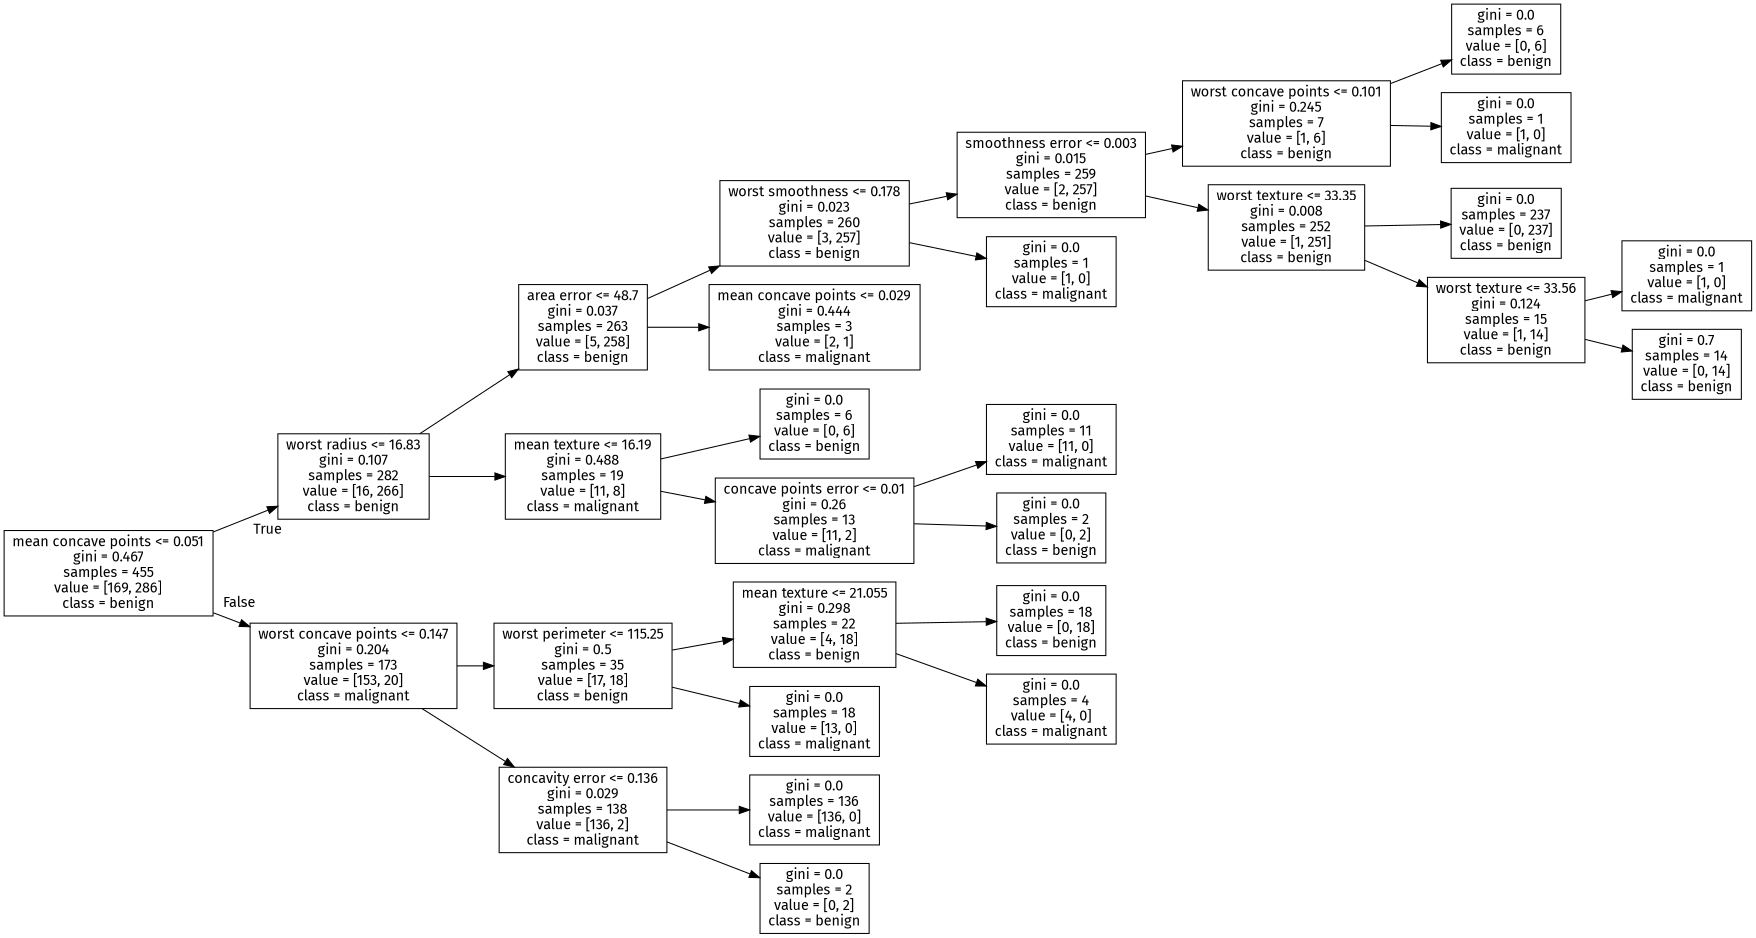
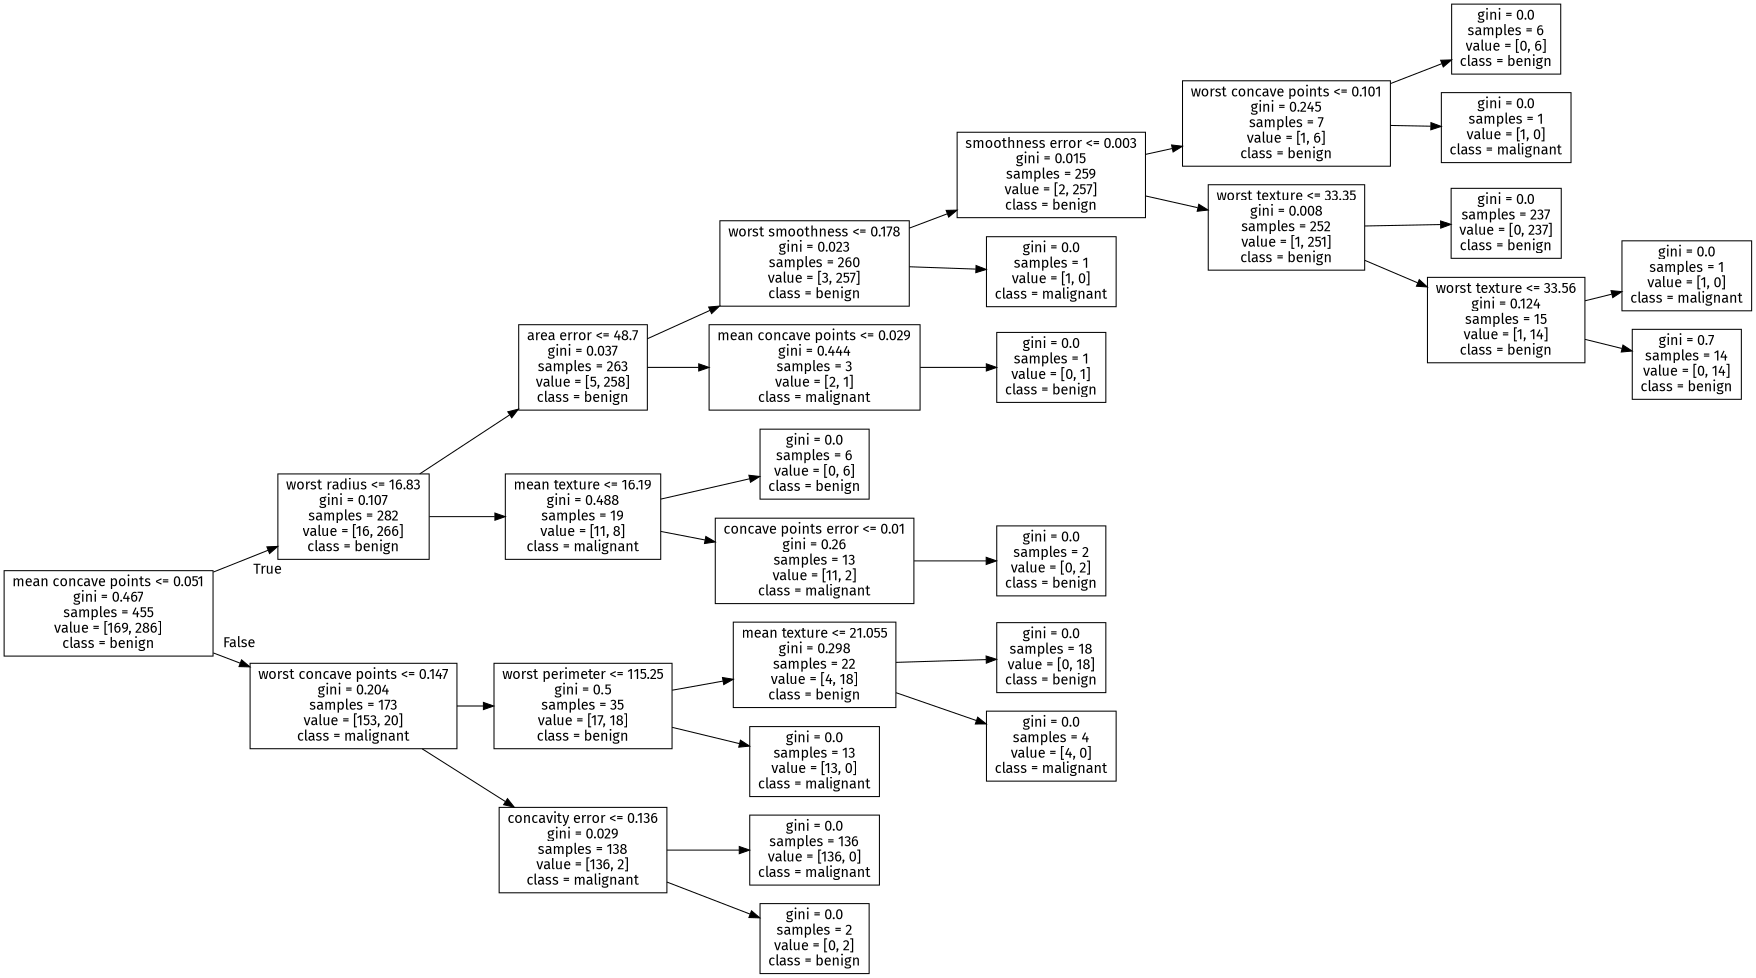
node "gini = 0.0 samples = 1 value = [0, 1] class = benign": added
node "gini = 0.0 samples = 11 value = [11, 0] class = malignant": removed
node "gini = 0.0 samples = 18 value = [13, 0] class = malignant": label "gini = 0.0 samples = 18 value = [13, 0] class = malignant" -> "gini = 0.0 samples = 13 value = [13, 0] class = malignant"
